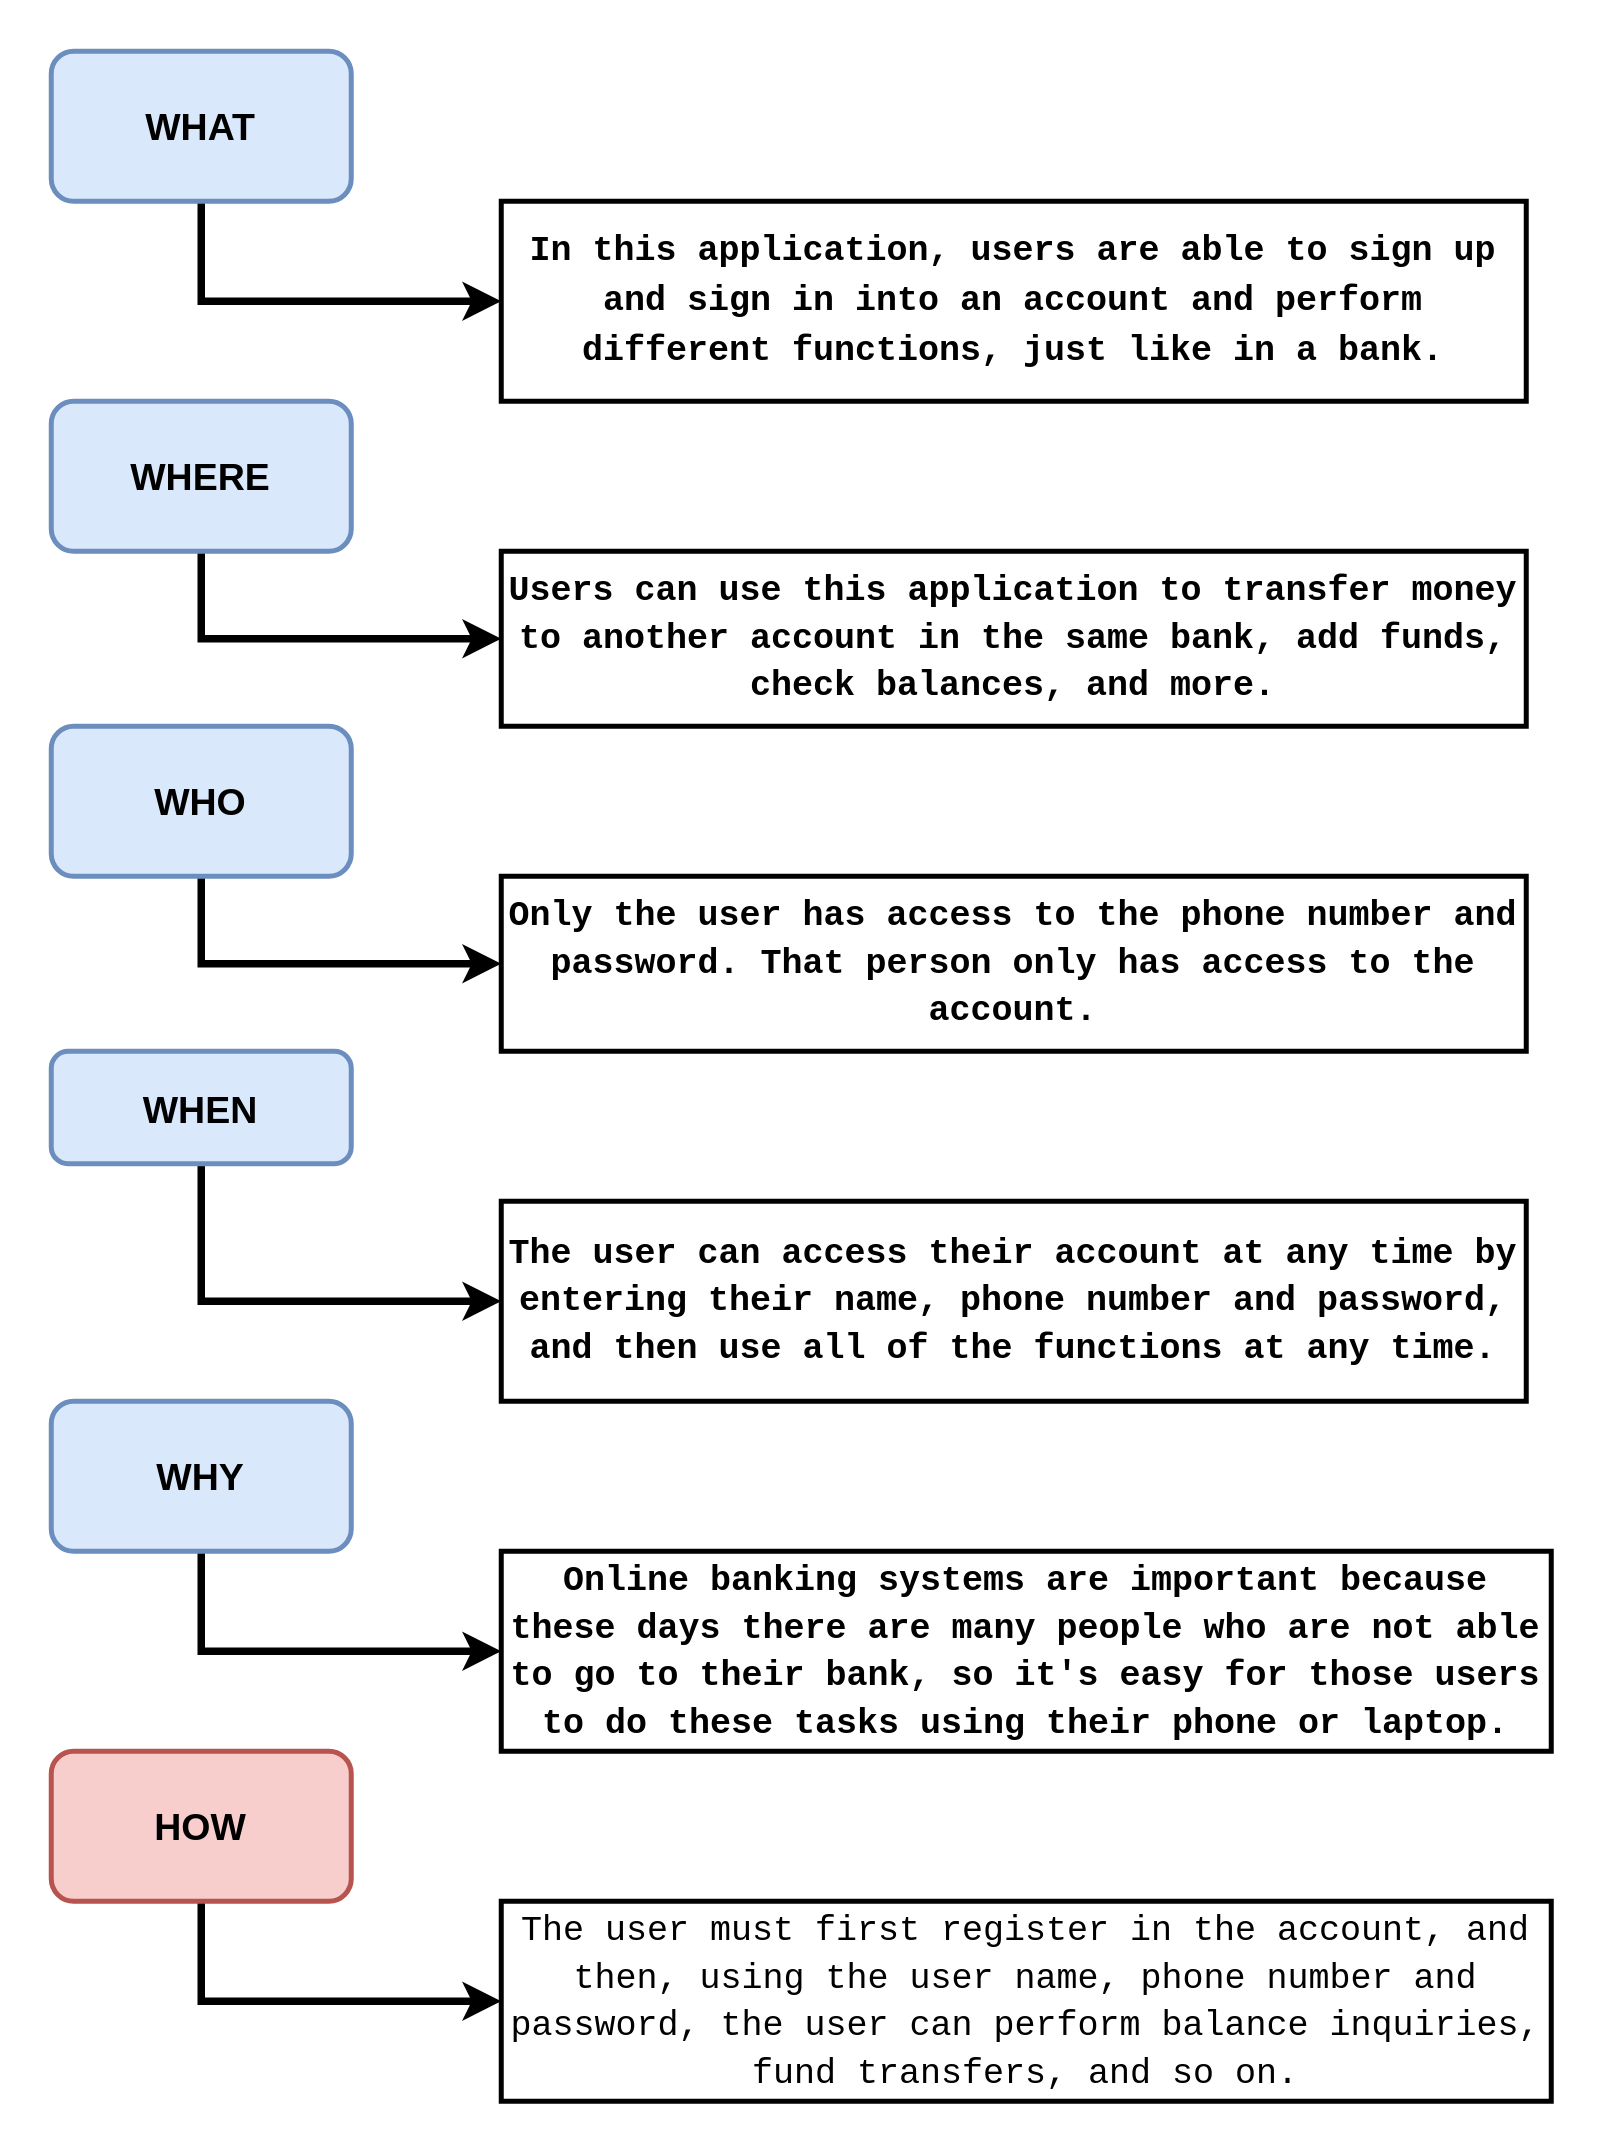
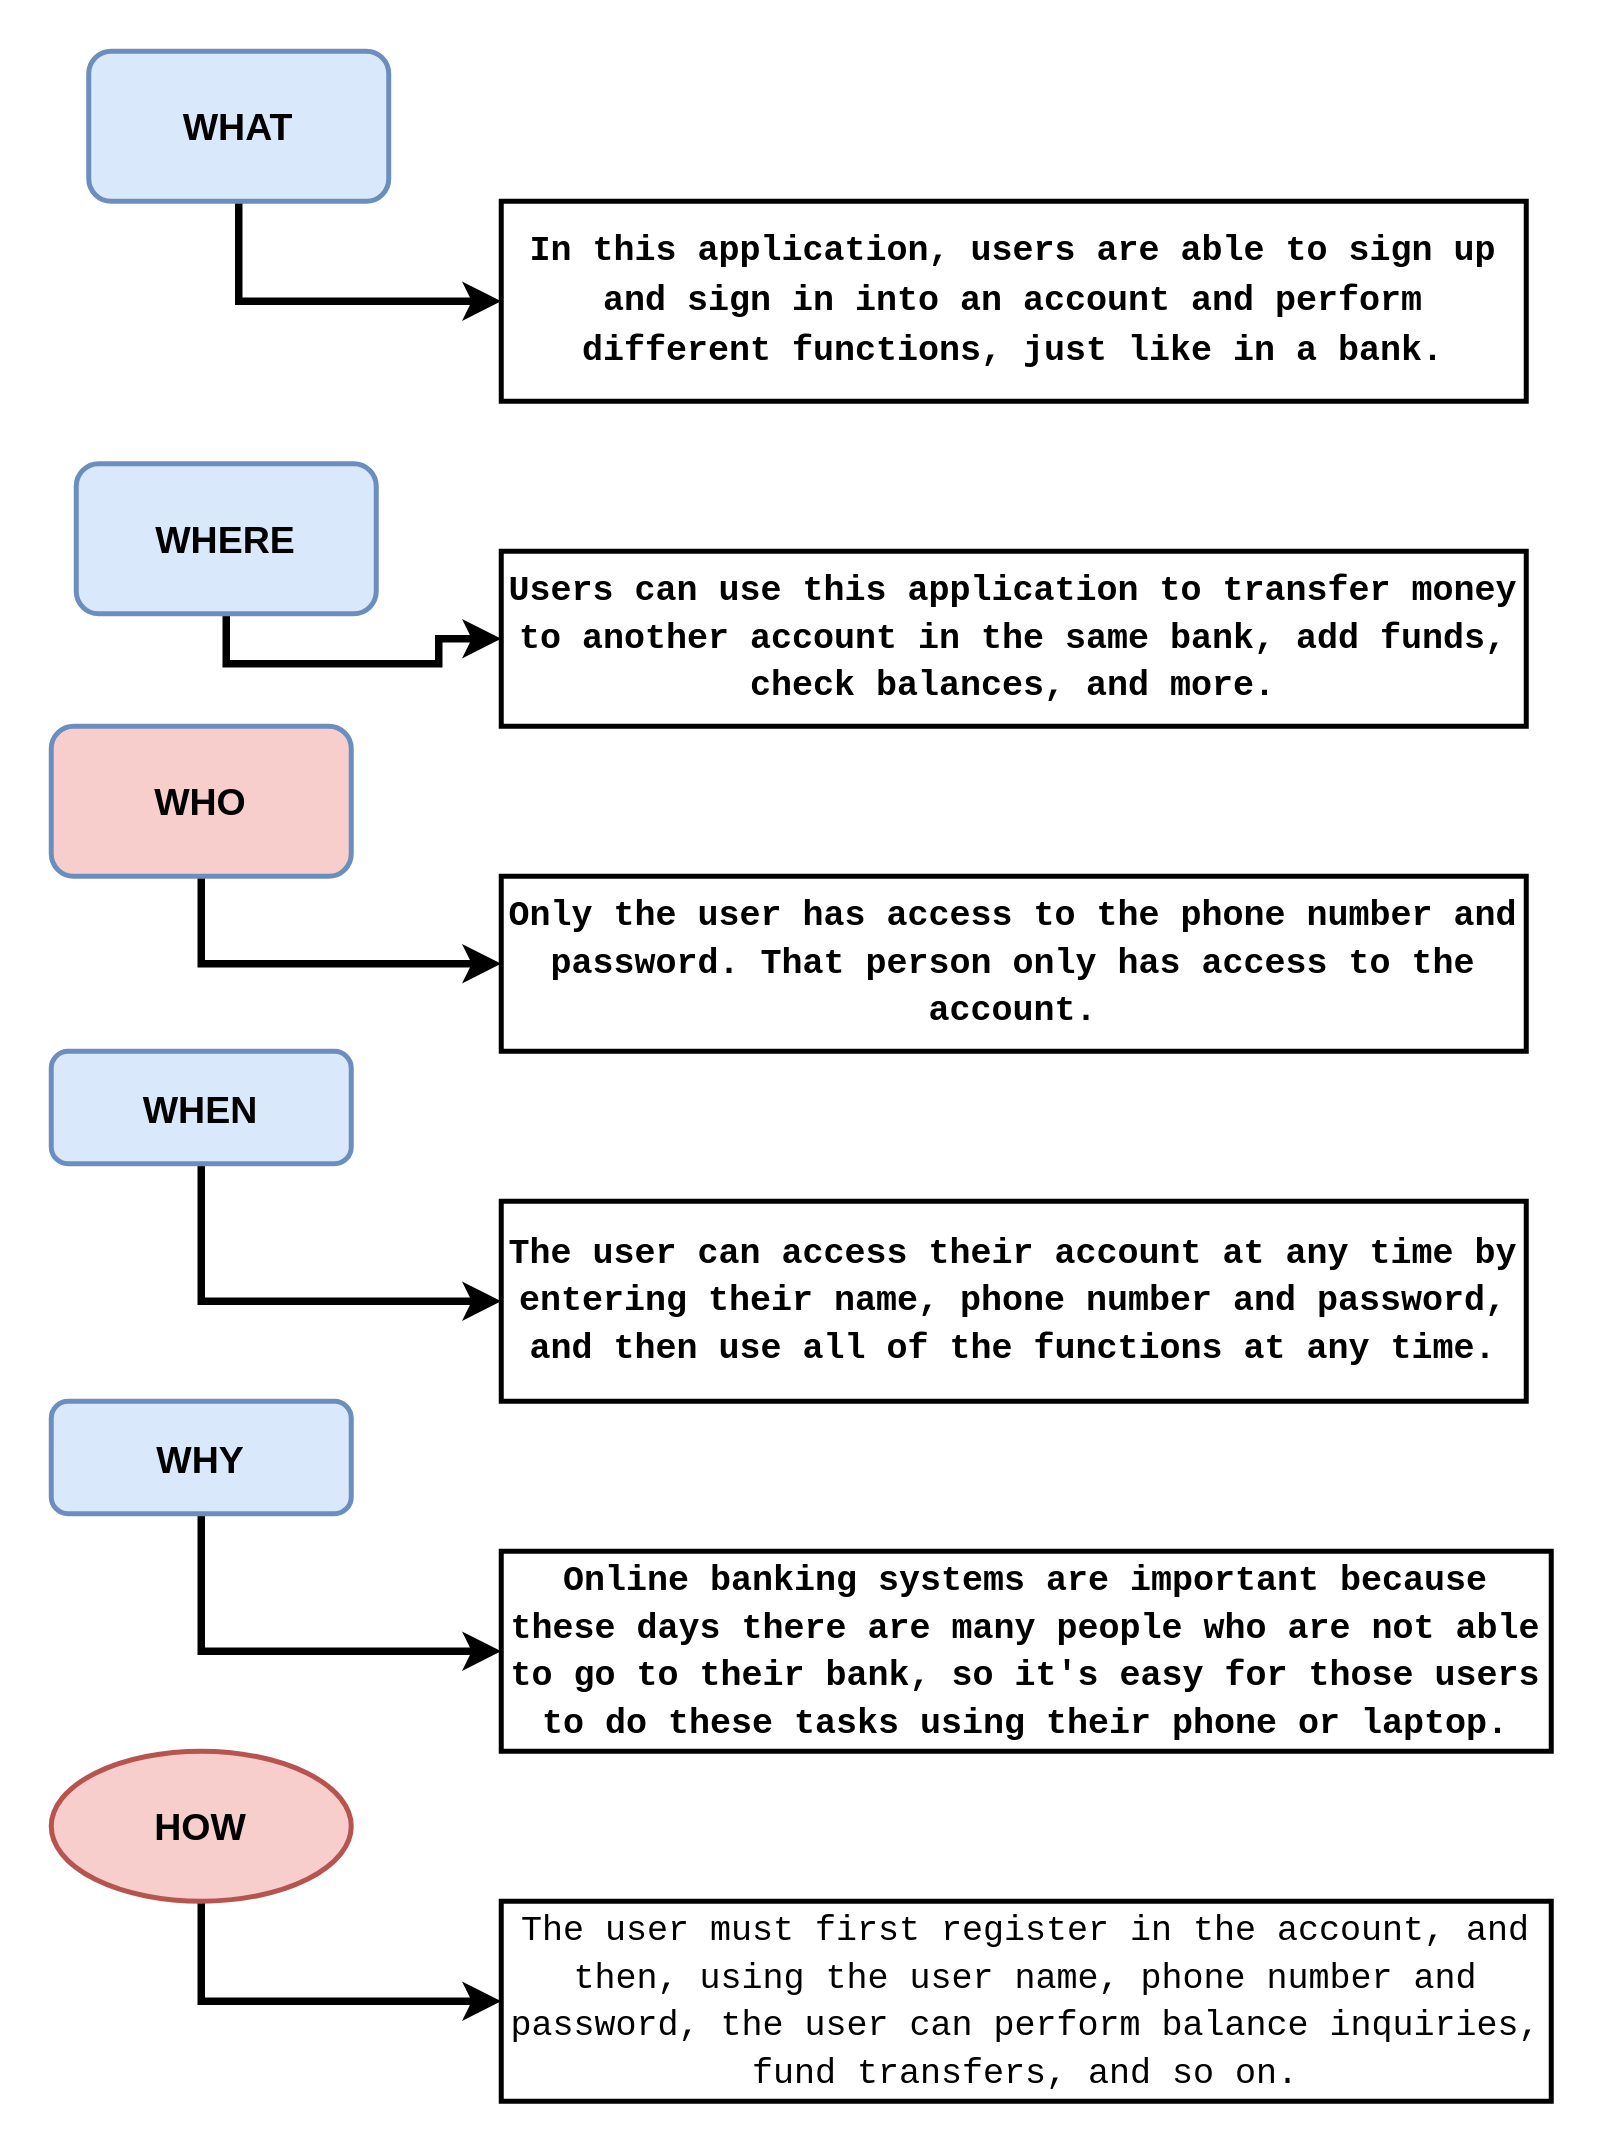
node "WHAT": moved (201, 126) -> (239, 126)
node "WHERE": moved (201, 476) -> (226, 539)
node "WHO": fillcolor #dae8fc -> #f8cecc
node "WHY": size 300x150 -> 300x113
node "HOW": shape rounded rectangle -> ellipse
